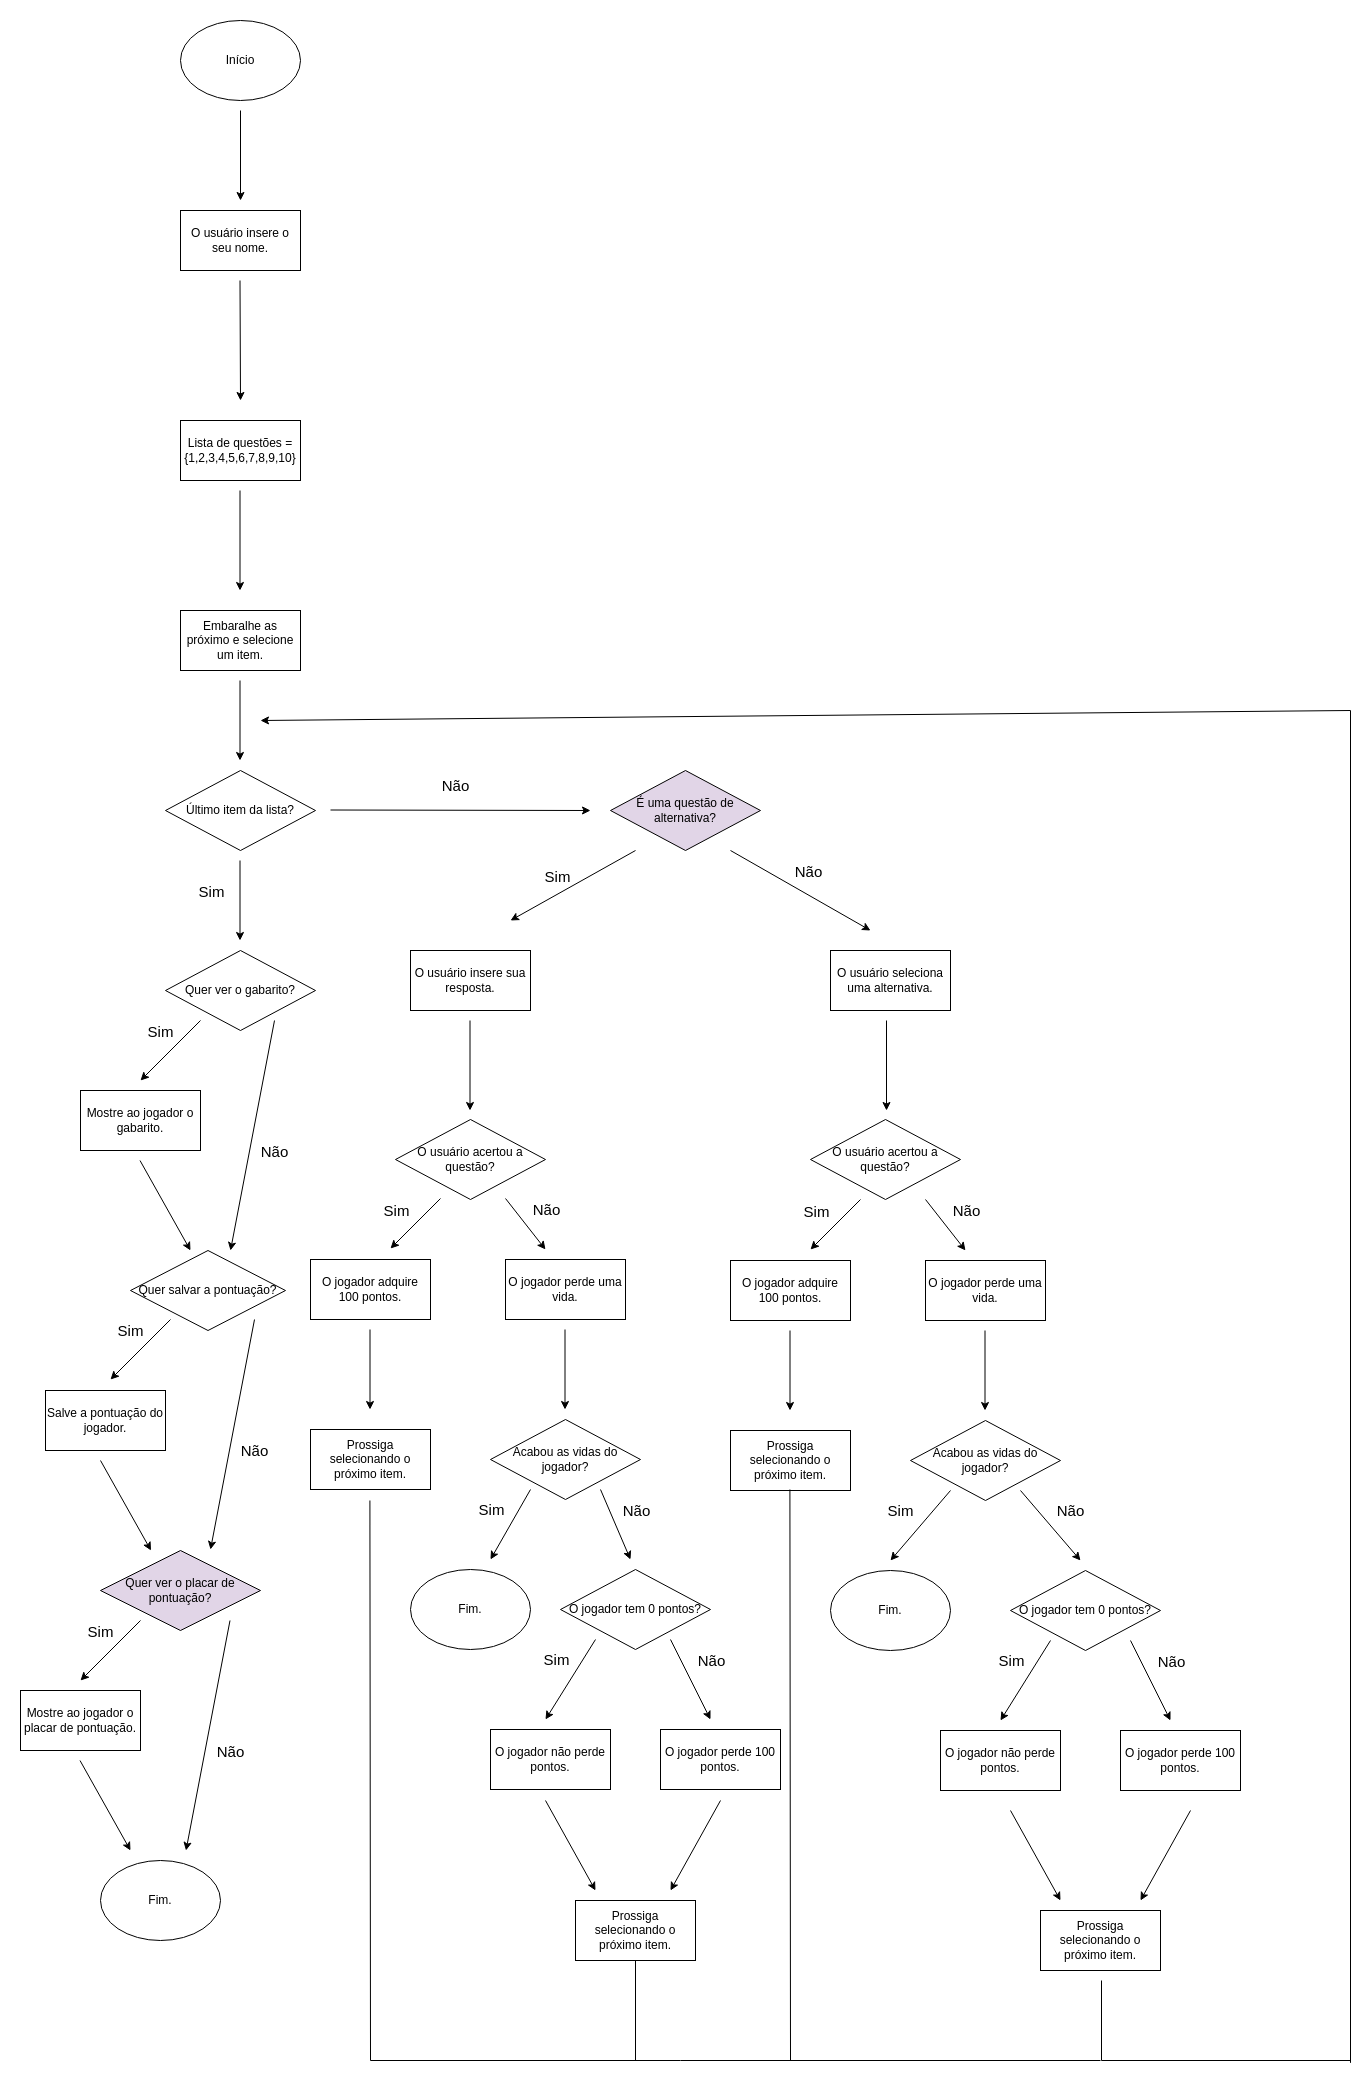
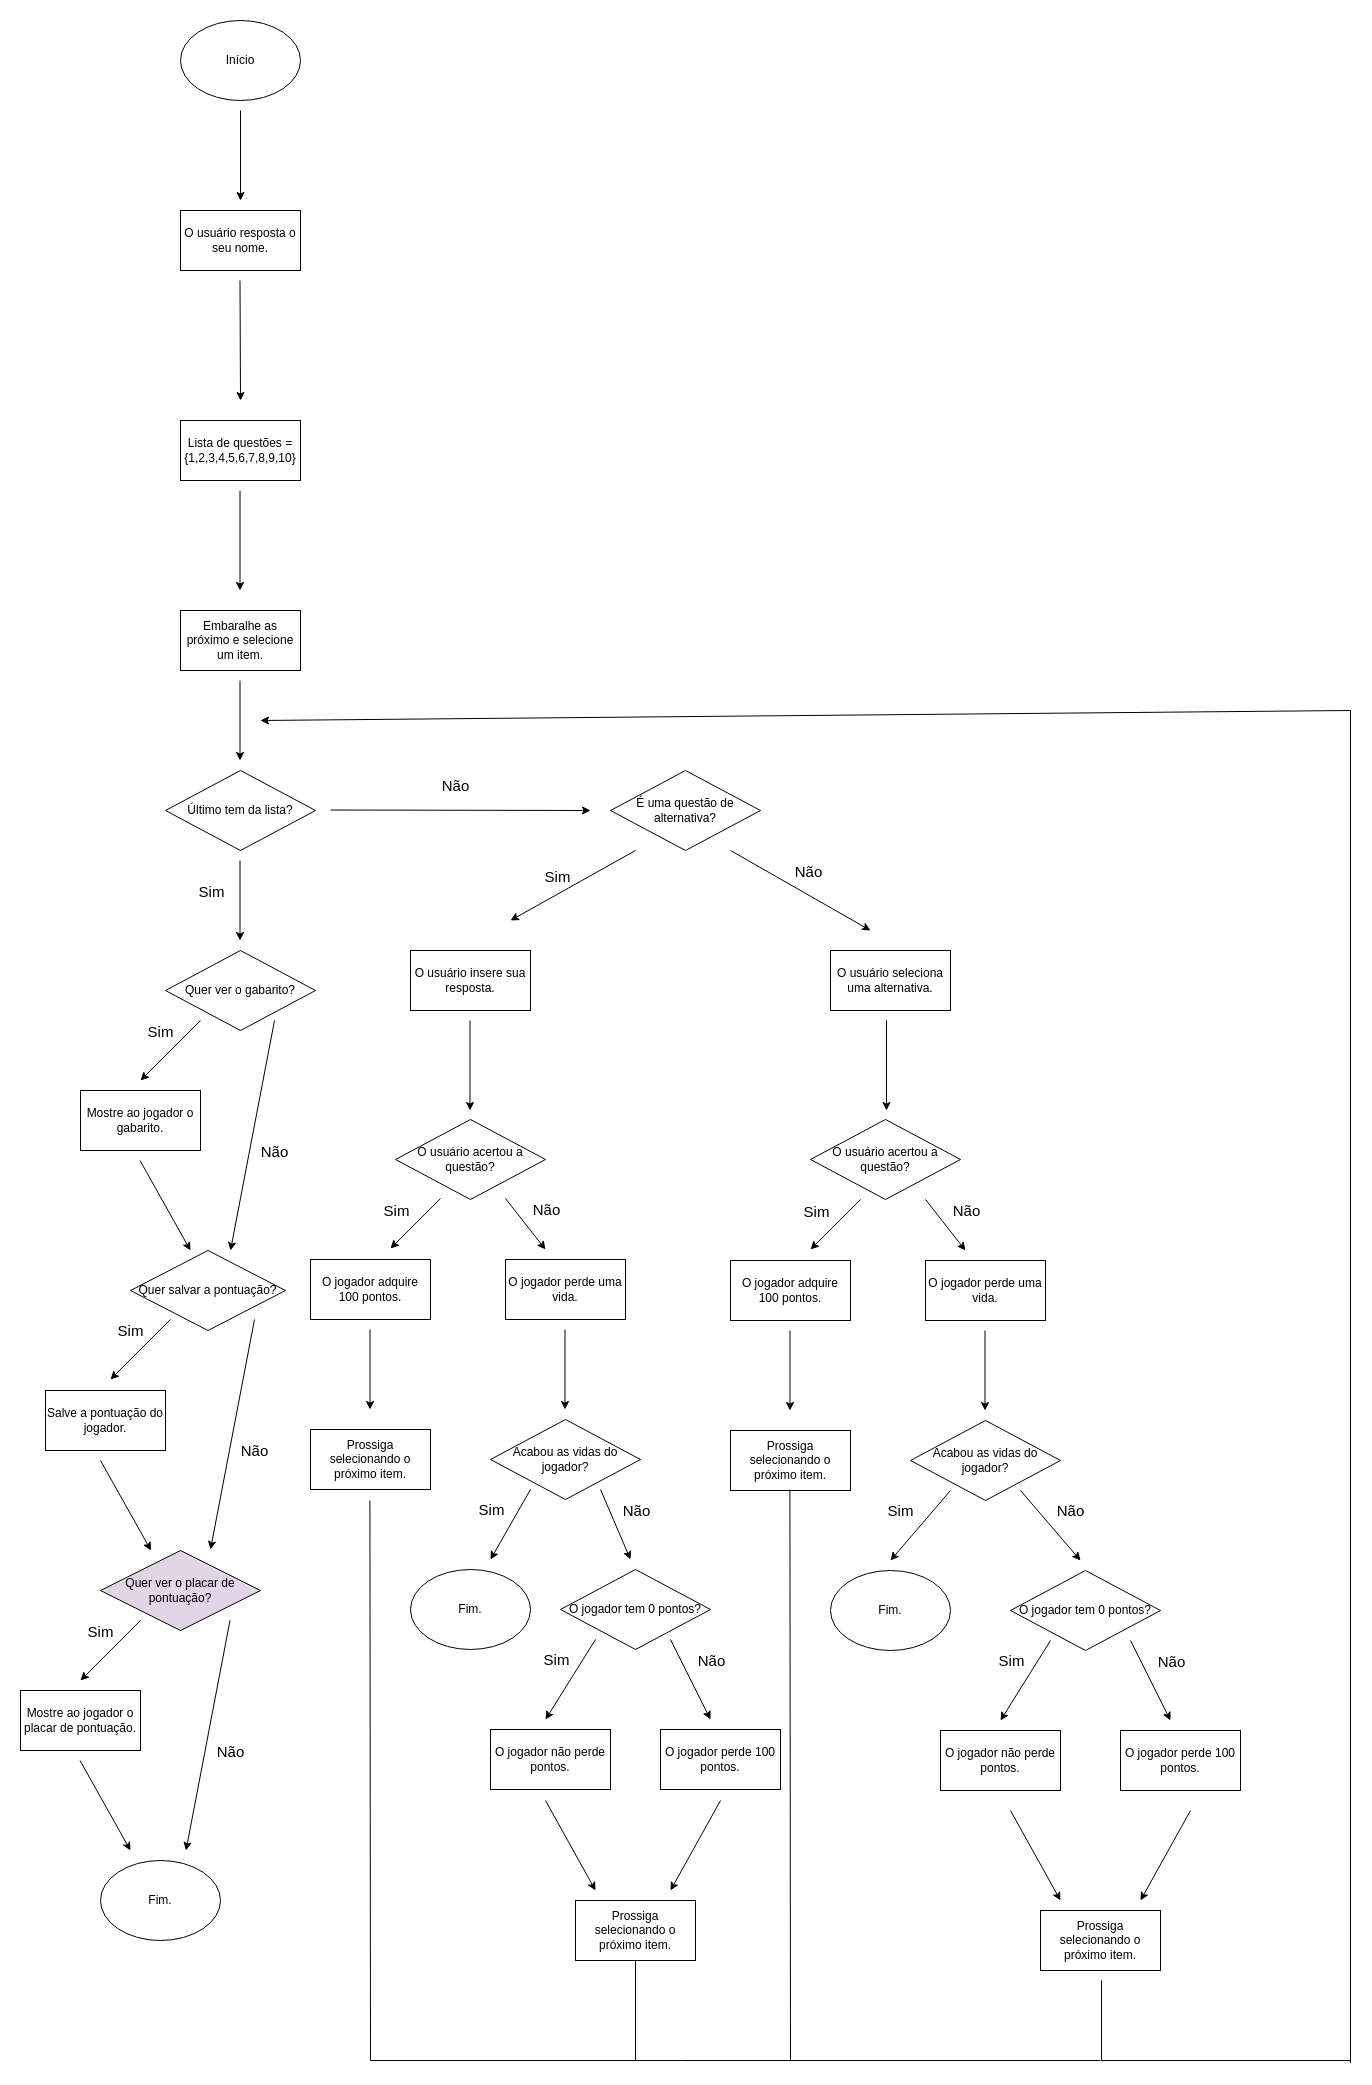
node "O usuário insere o seu nome.": label "O usuário insere o seu nome." -> "O usuário resposta o seu nome."
node "Último item da lista?": label "Último item da lista?" -> "Último tem da lista?"
node "É uma questão de alternativa?": fillcolor #e1d5e7 -> #ffffff
